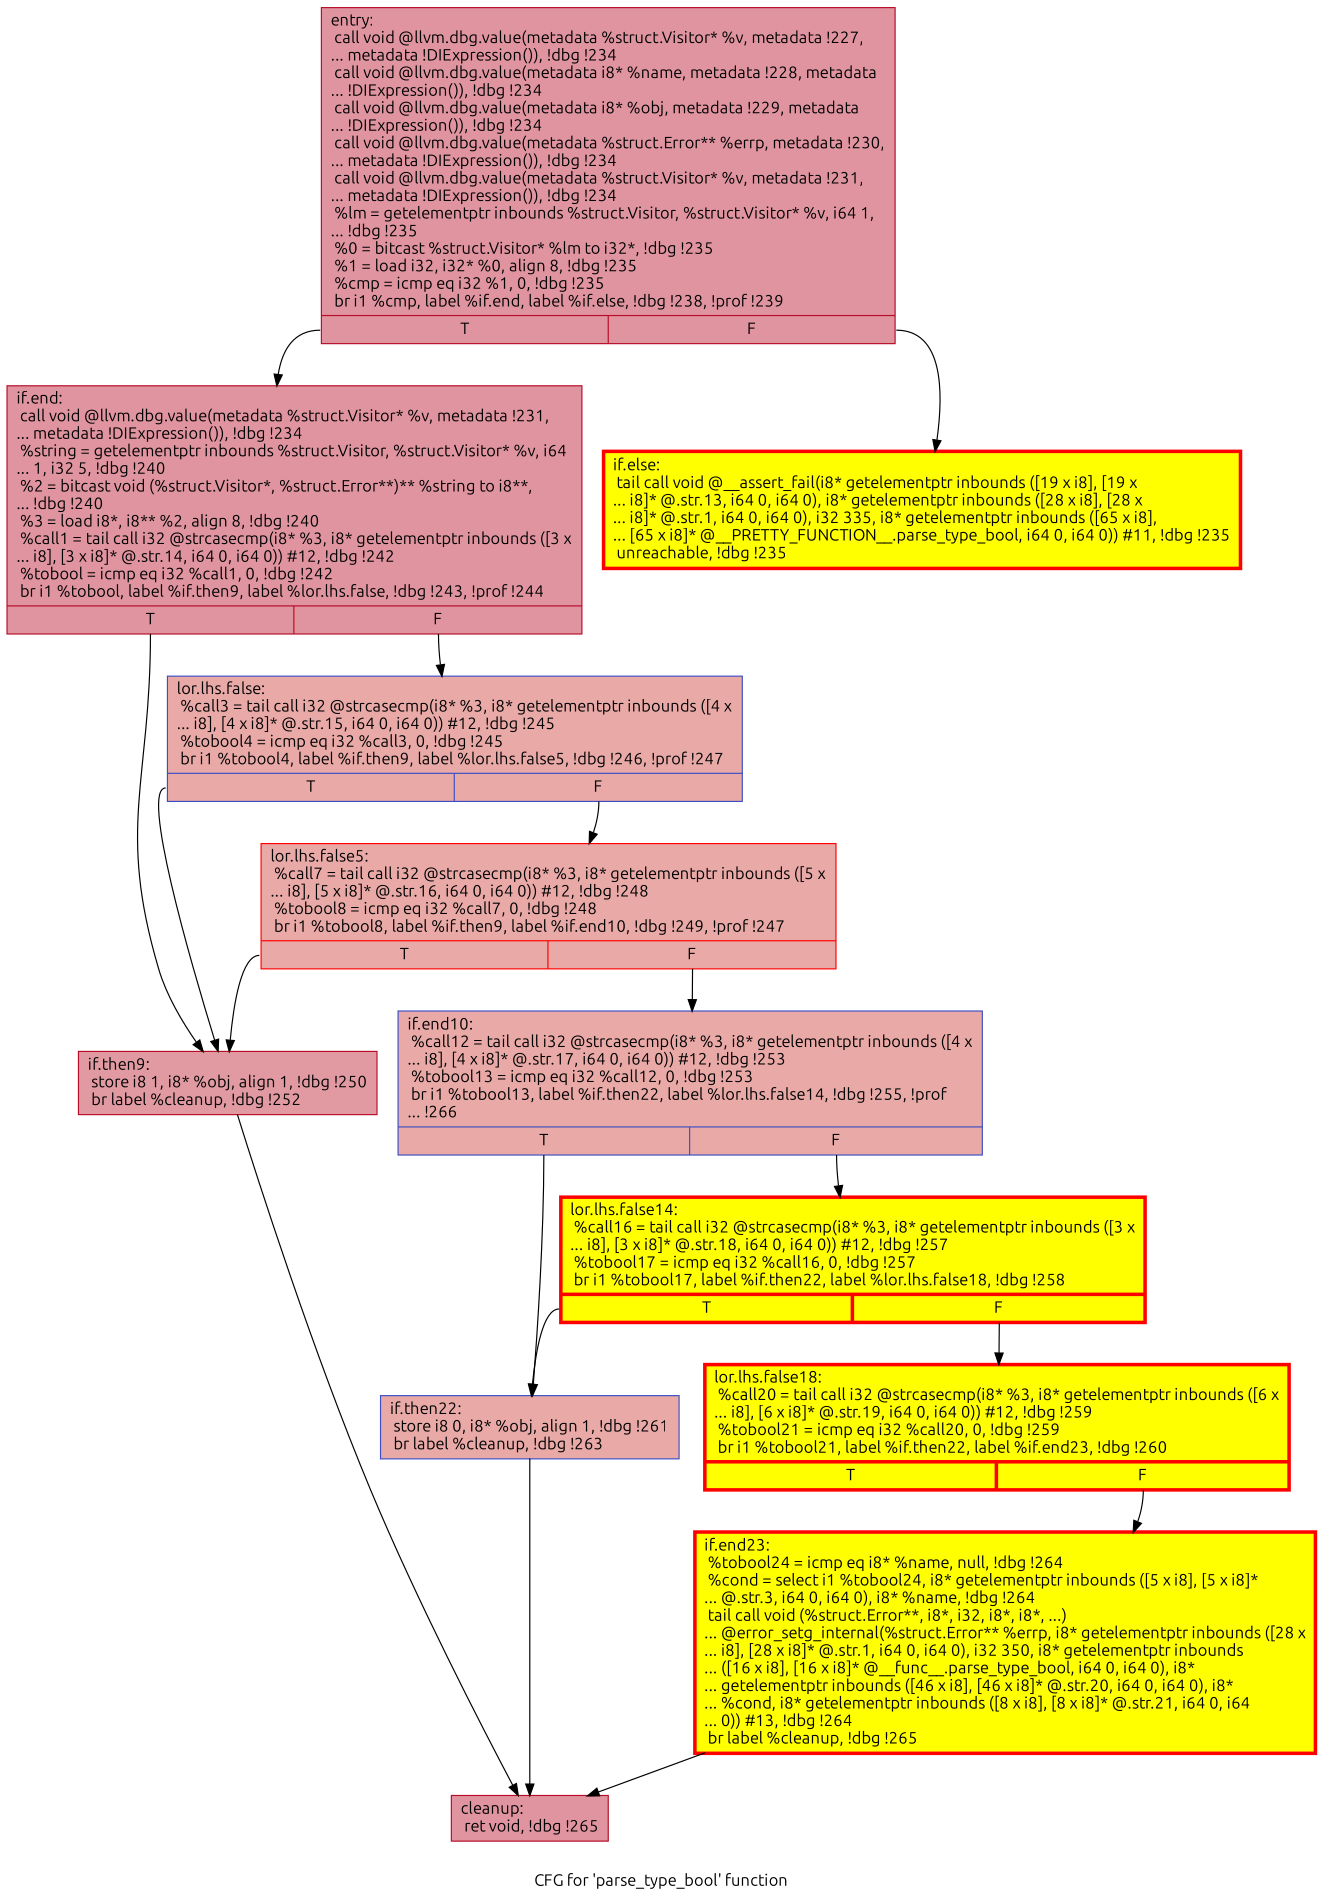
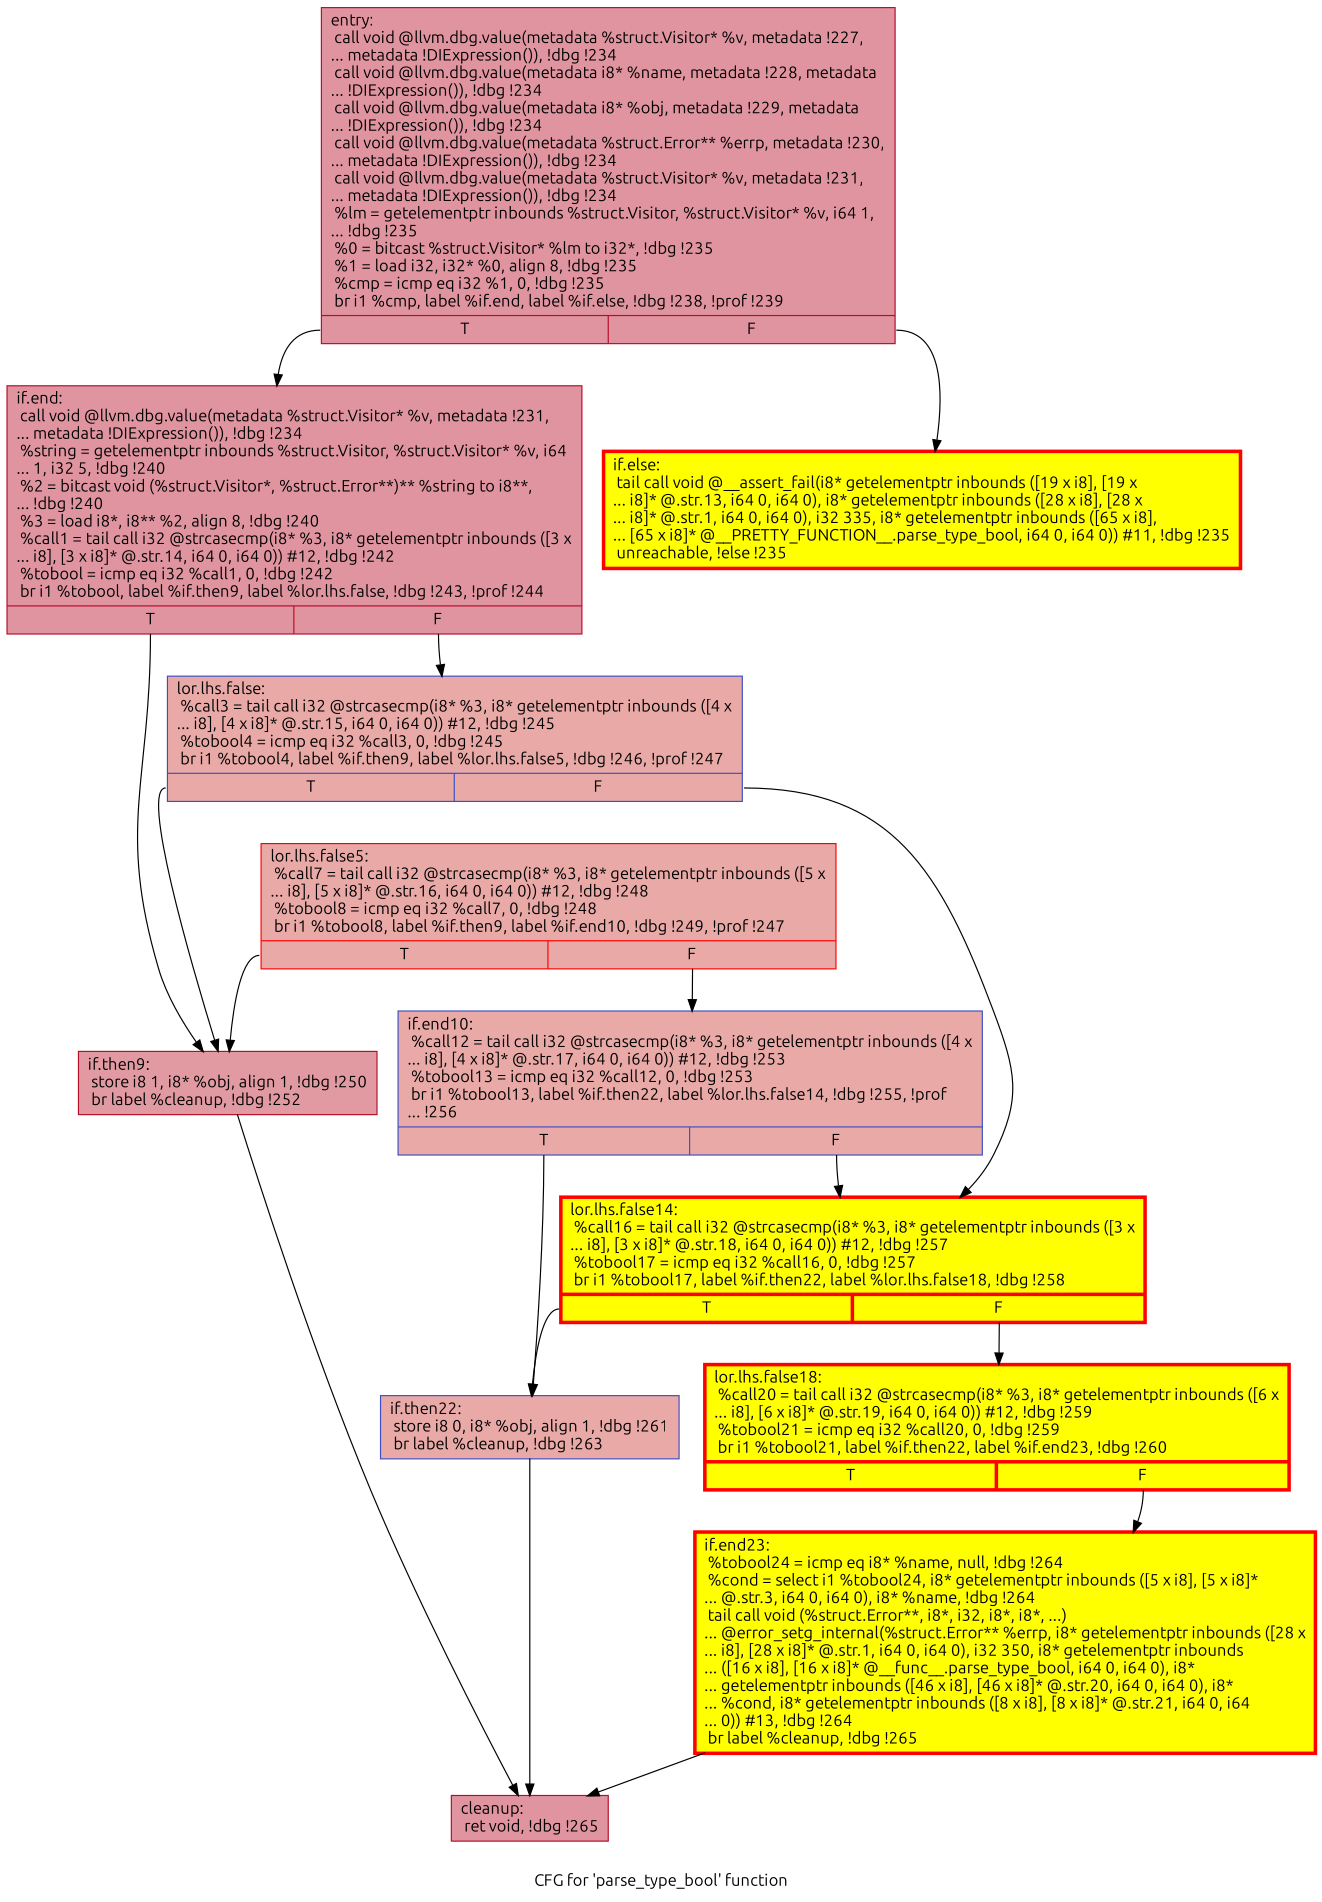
node "if.else:": text "unreachable, !dbg !235" -> "unreachable, !else !235"
edge "lor.lhs.false:" -> "lor.lhs.false5:": now "lor.lhs.false:" -> "lor.lhs.false14:"
node "if.end10:": text "... !266" -> "... !256"
